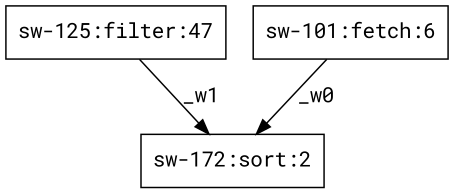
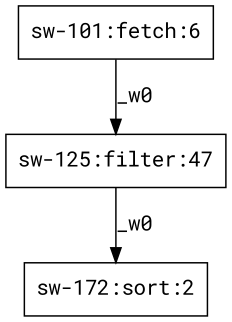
edge "sw-101:fetch:6" -> "sw-172:sort:2": now "sw-101:fetch:6" -> "sw-125:filter:47"
edge "sw-125:filter:47" -> "sw-172:sort:2": label "_w1" -> "_w0"
